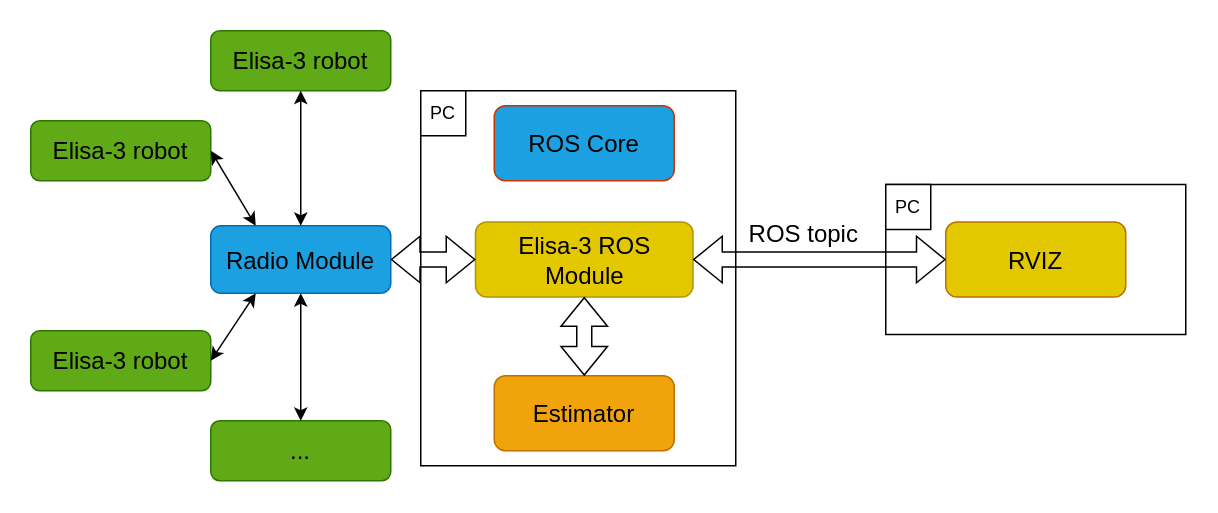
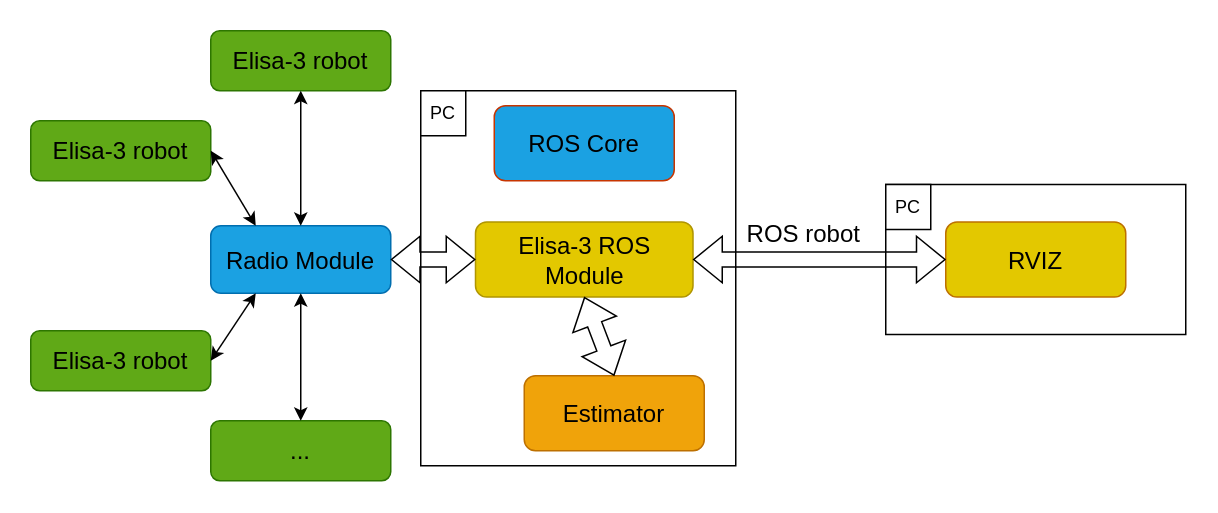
node "ROS topic": label "ROS topic" -> "ROS robot"
node "Estimator": moved (584, 413) -> (614, 413)
